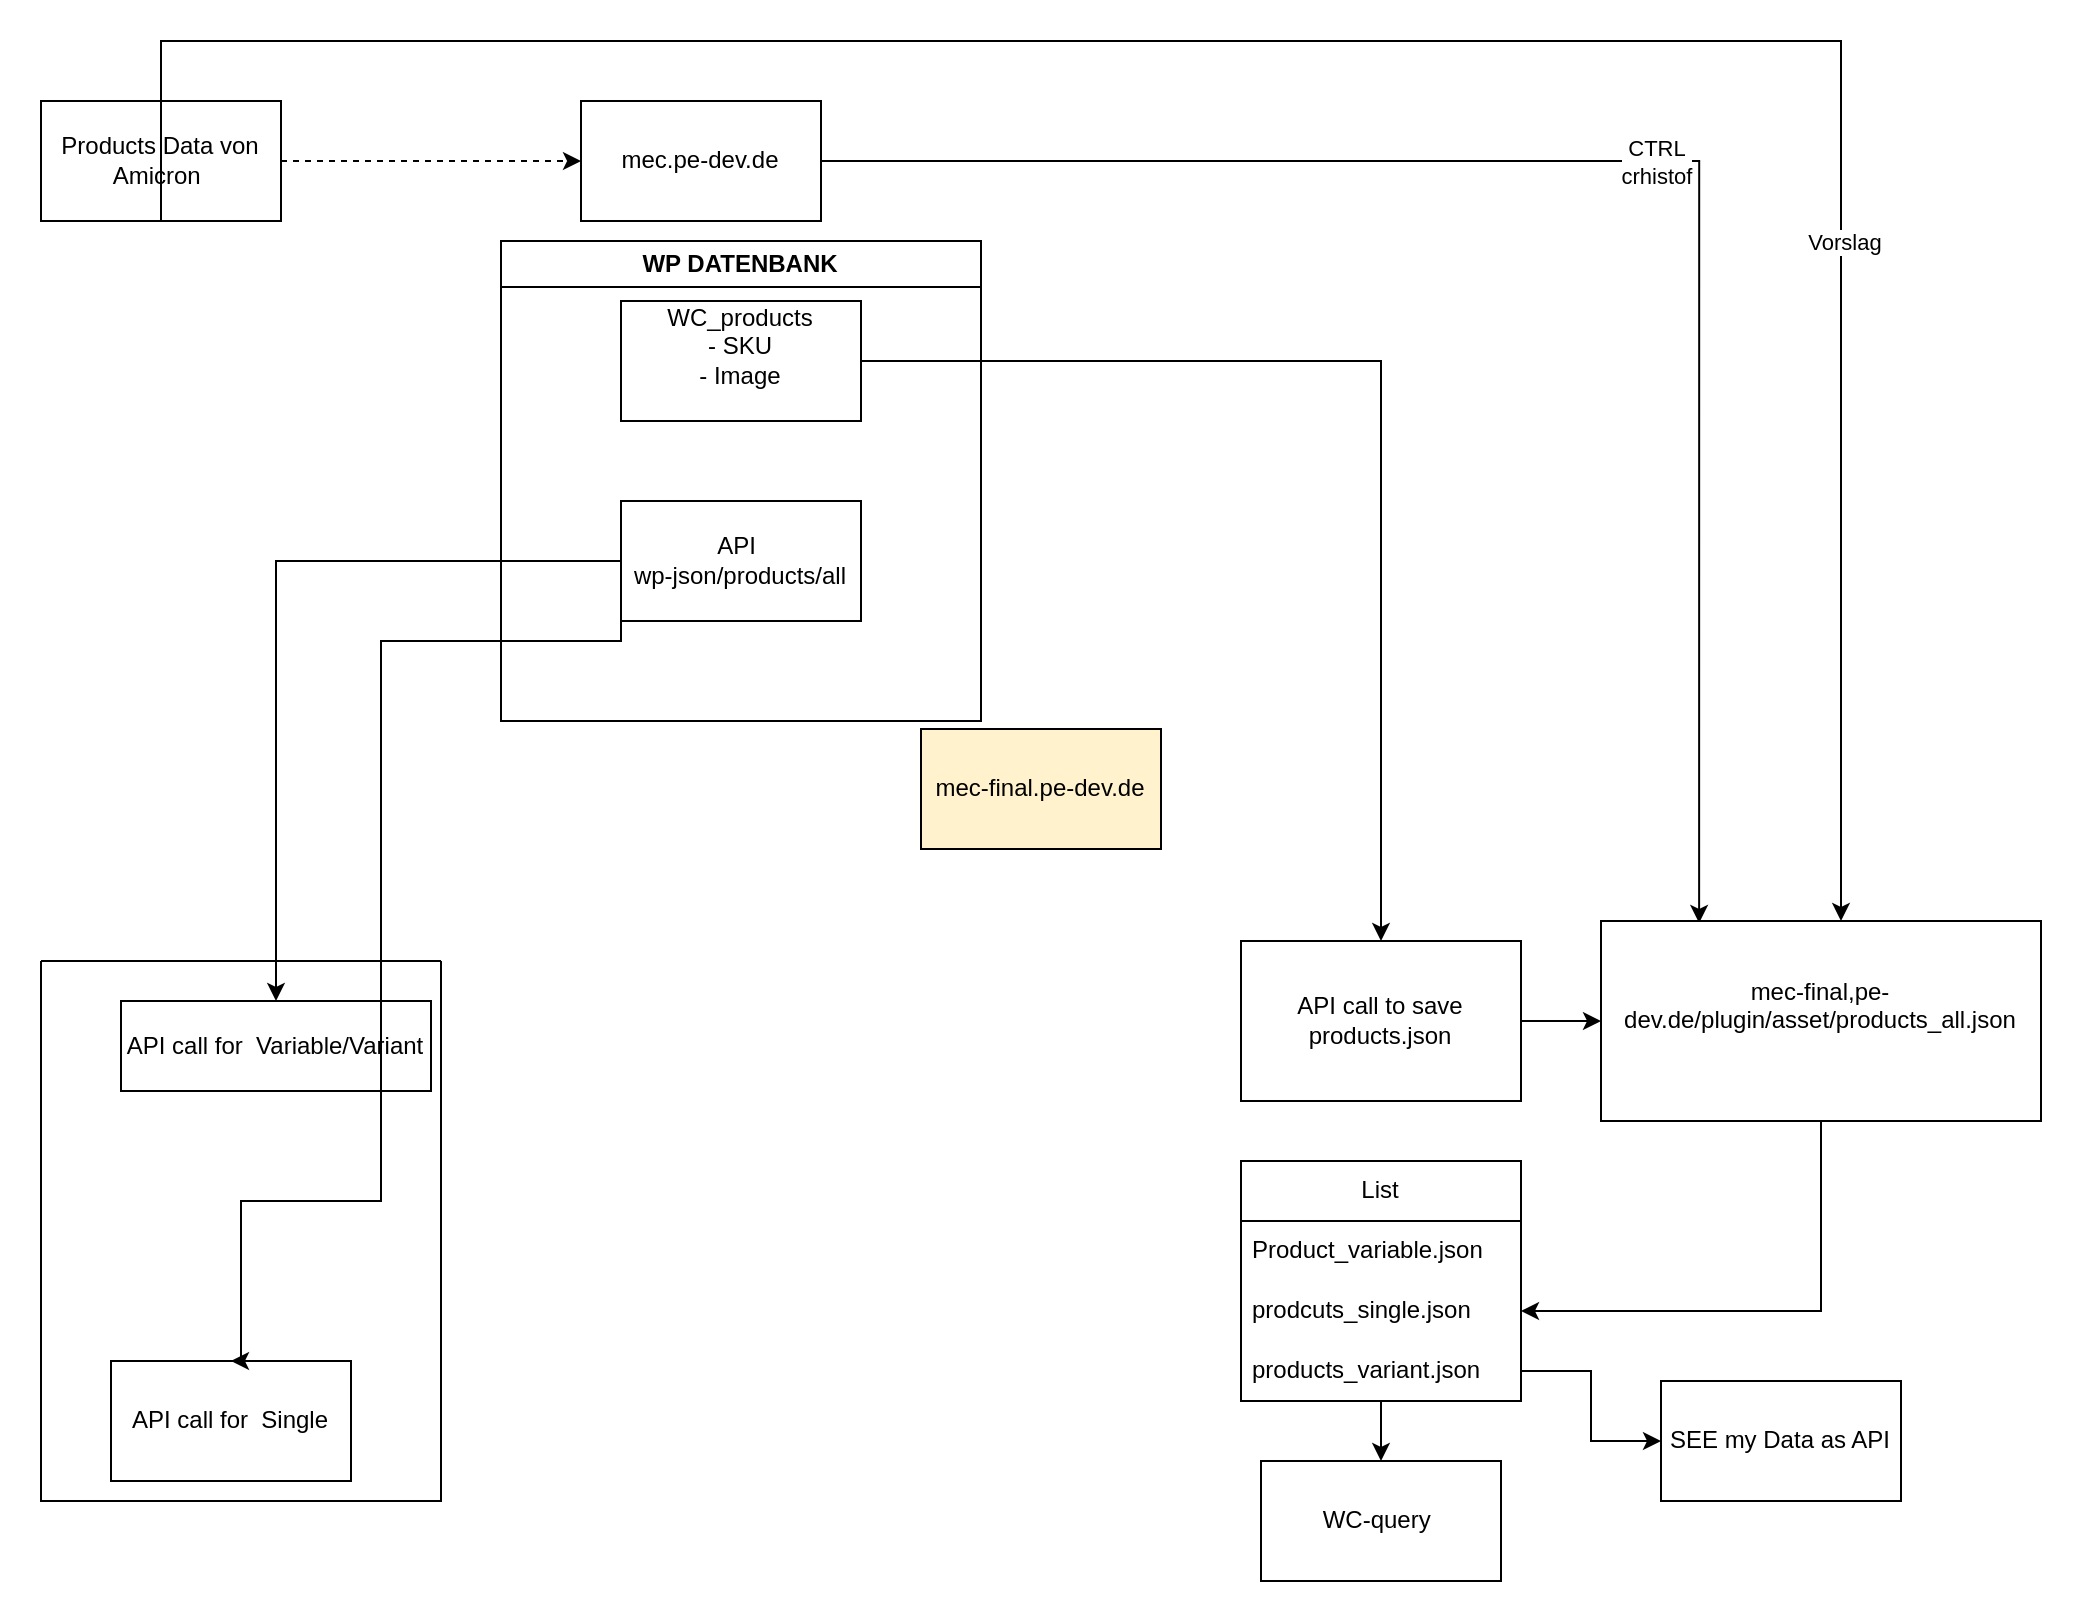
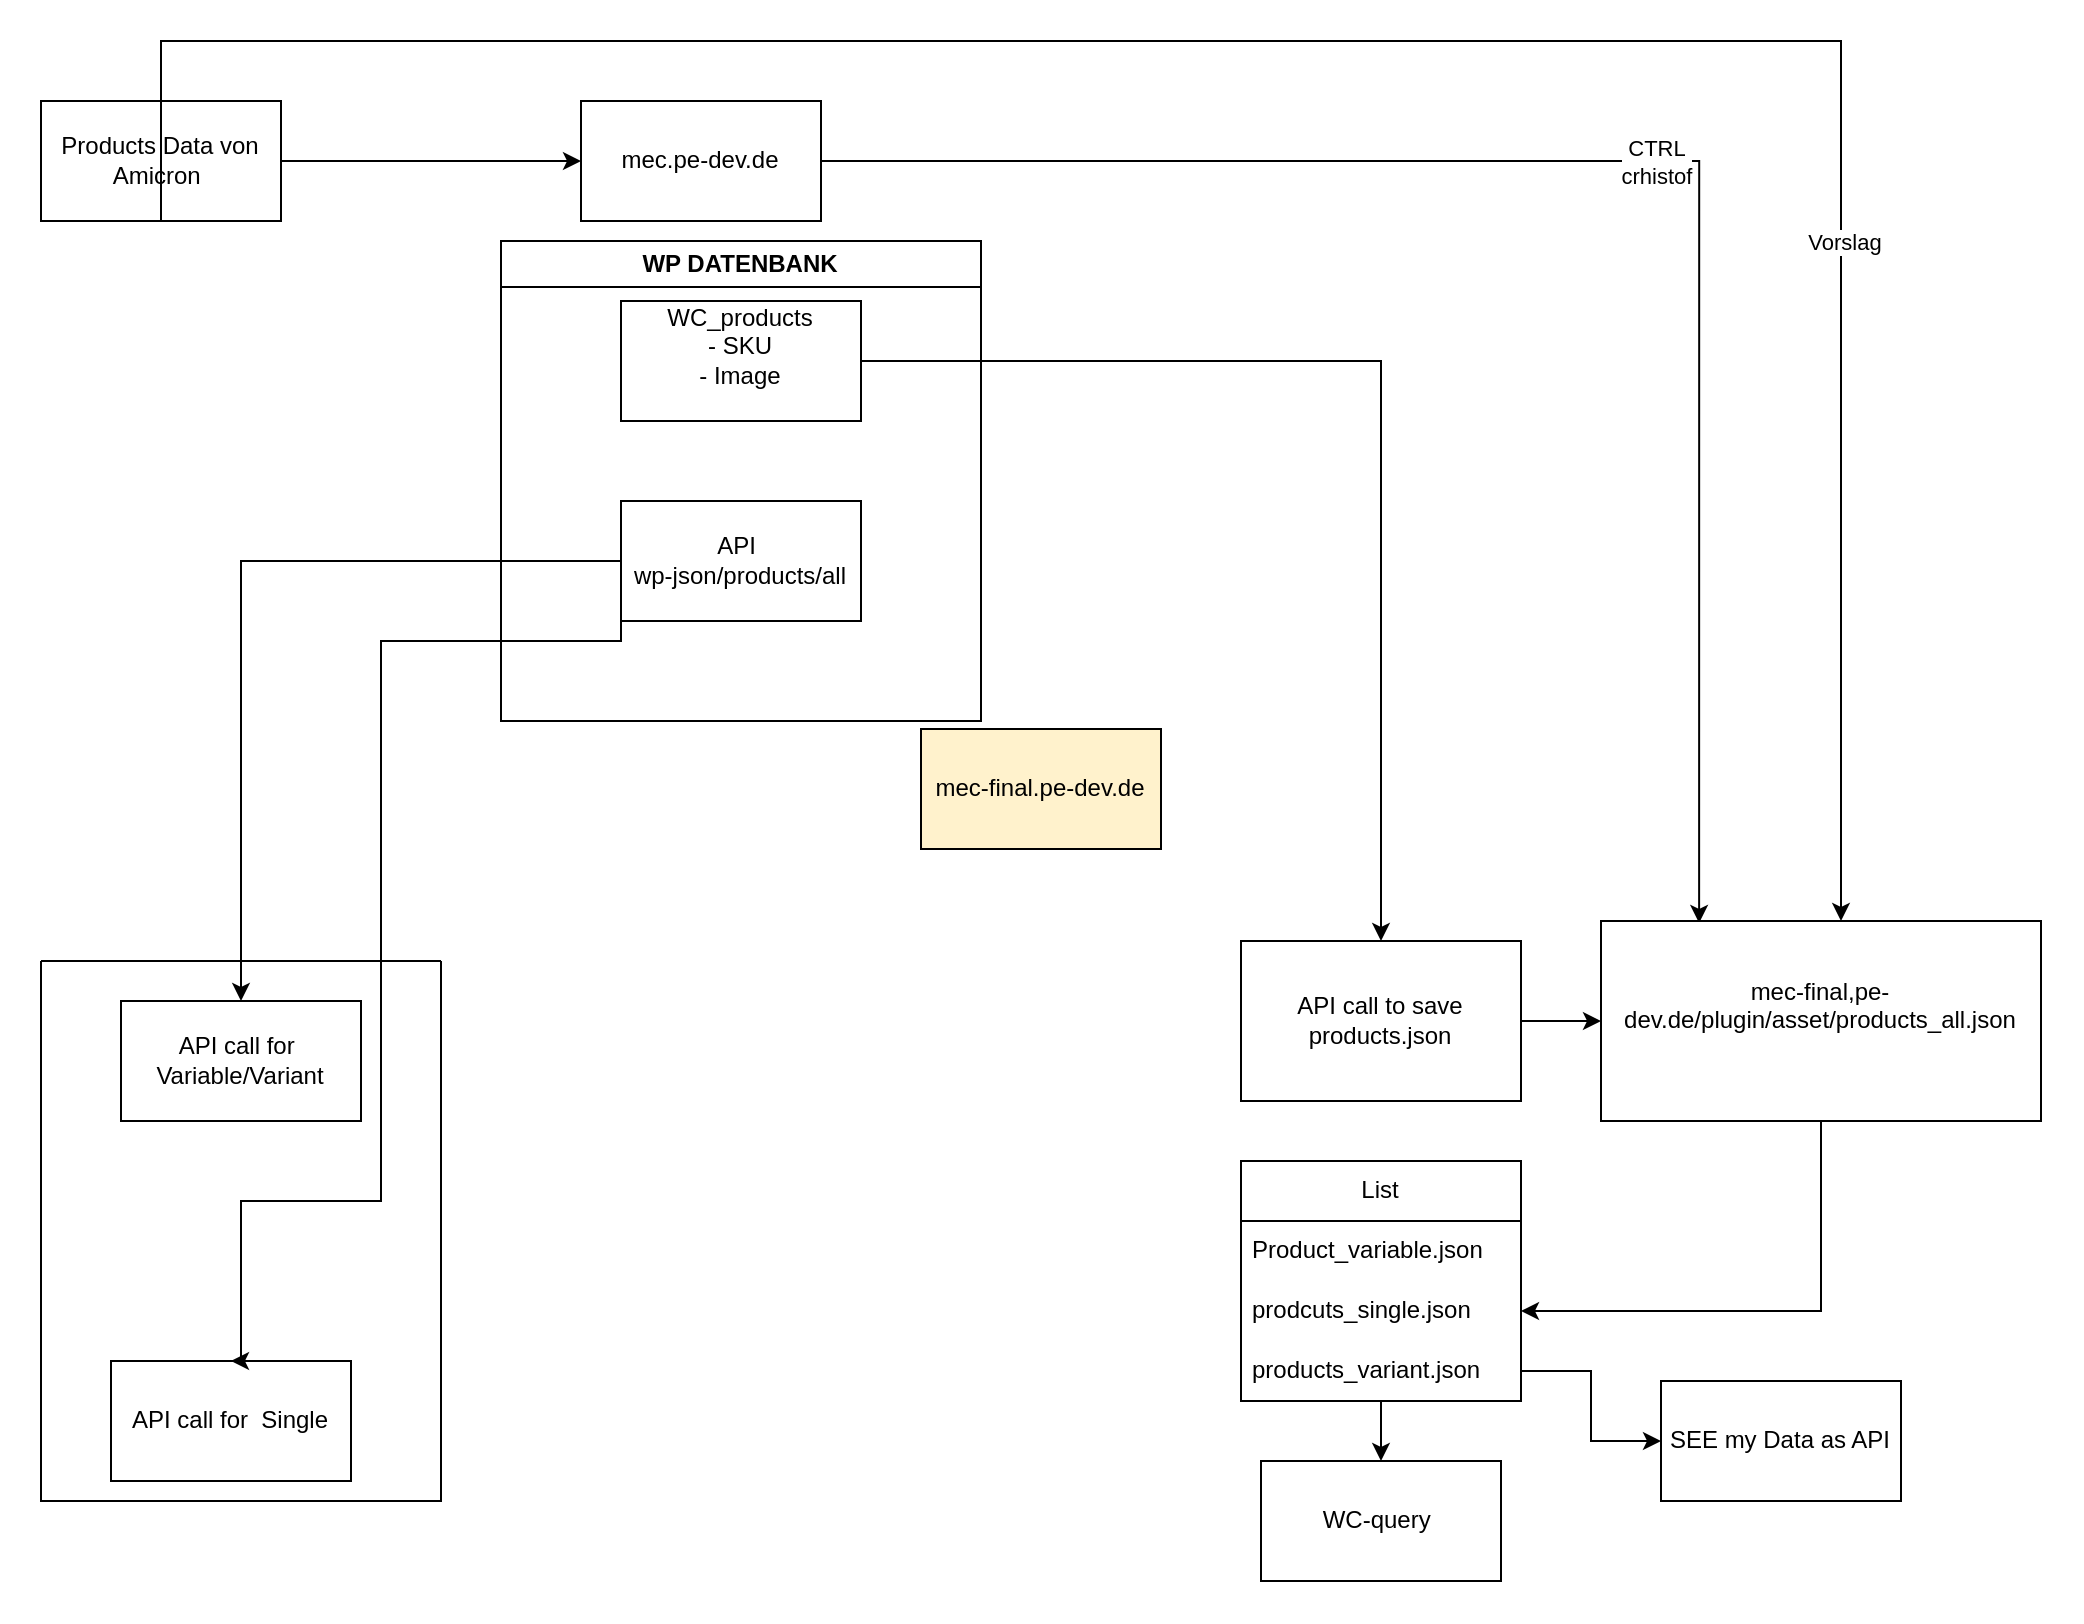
edge "Products Data von Amicron" -> "mec.pe-dev.de": style dashed -> solid
node "API call for Variable/Variant": size 310x90 -> 240x120
